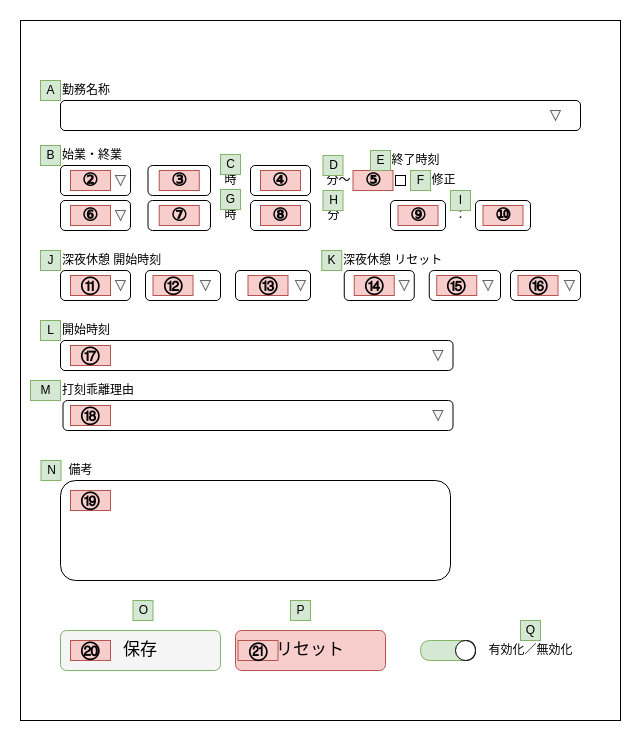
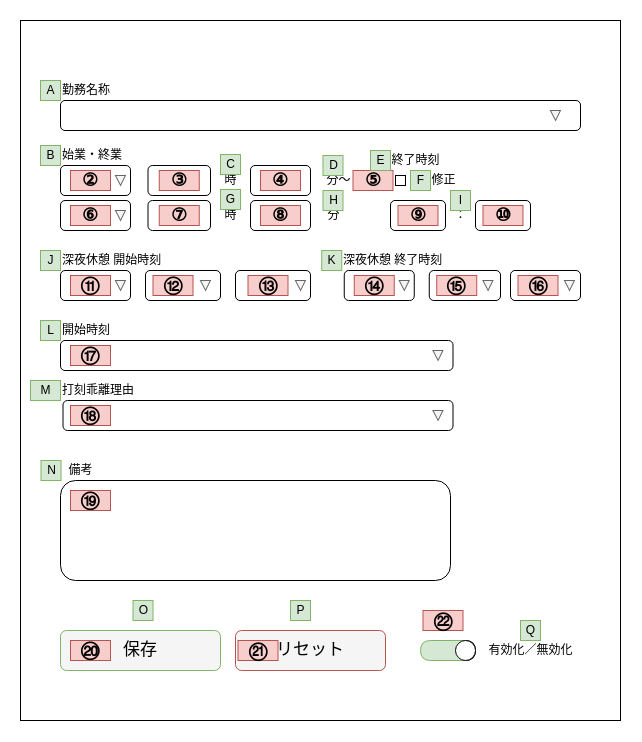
node "深夜休憩 リセット": label "深夜休憩 リセット" -> "深夜休憩 終了時刻"
node "㉒": added
node "リセット": fillcolor #f8cecc -> #f5f5f5
